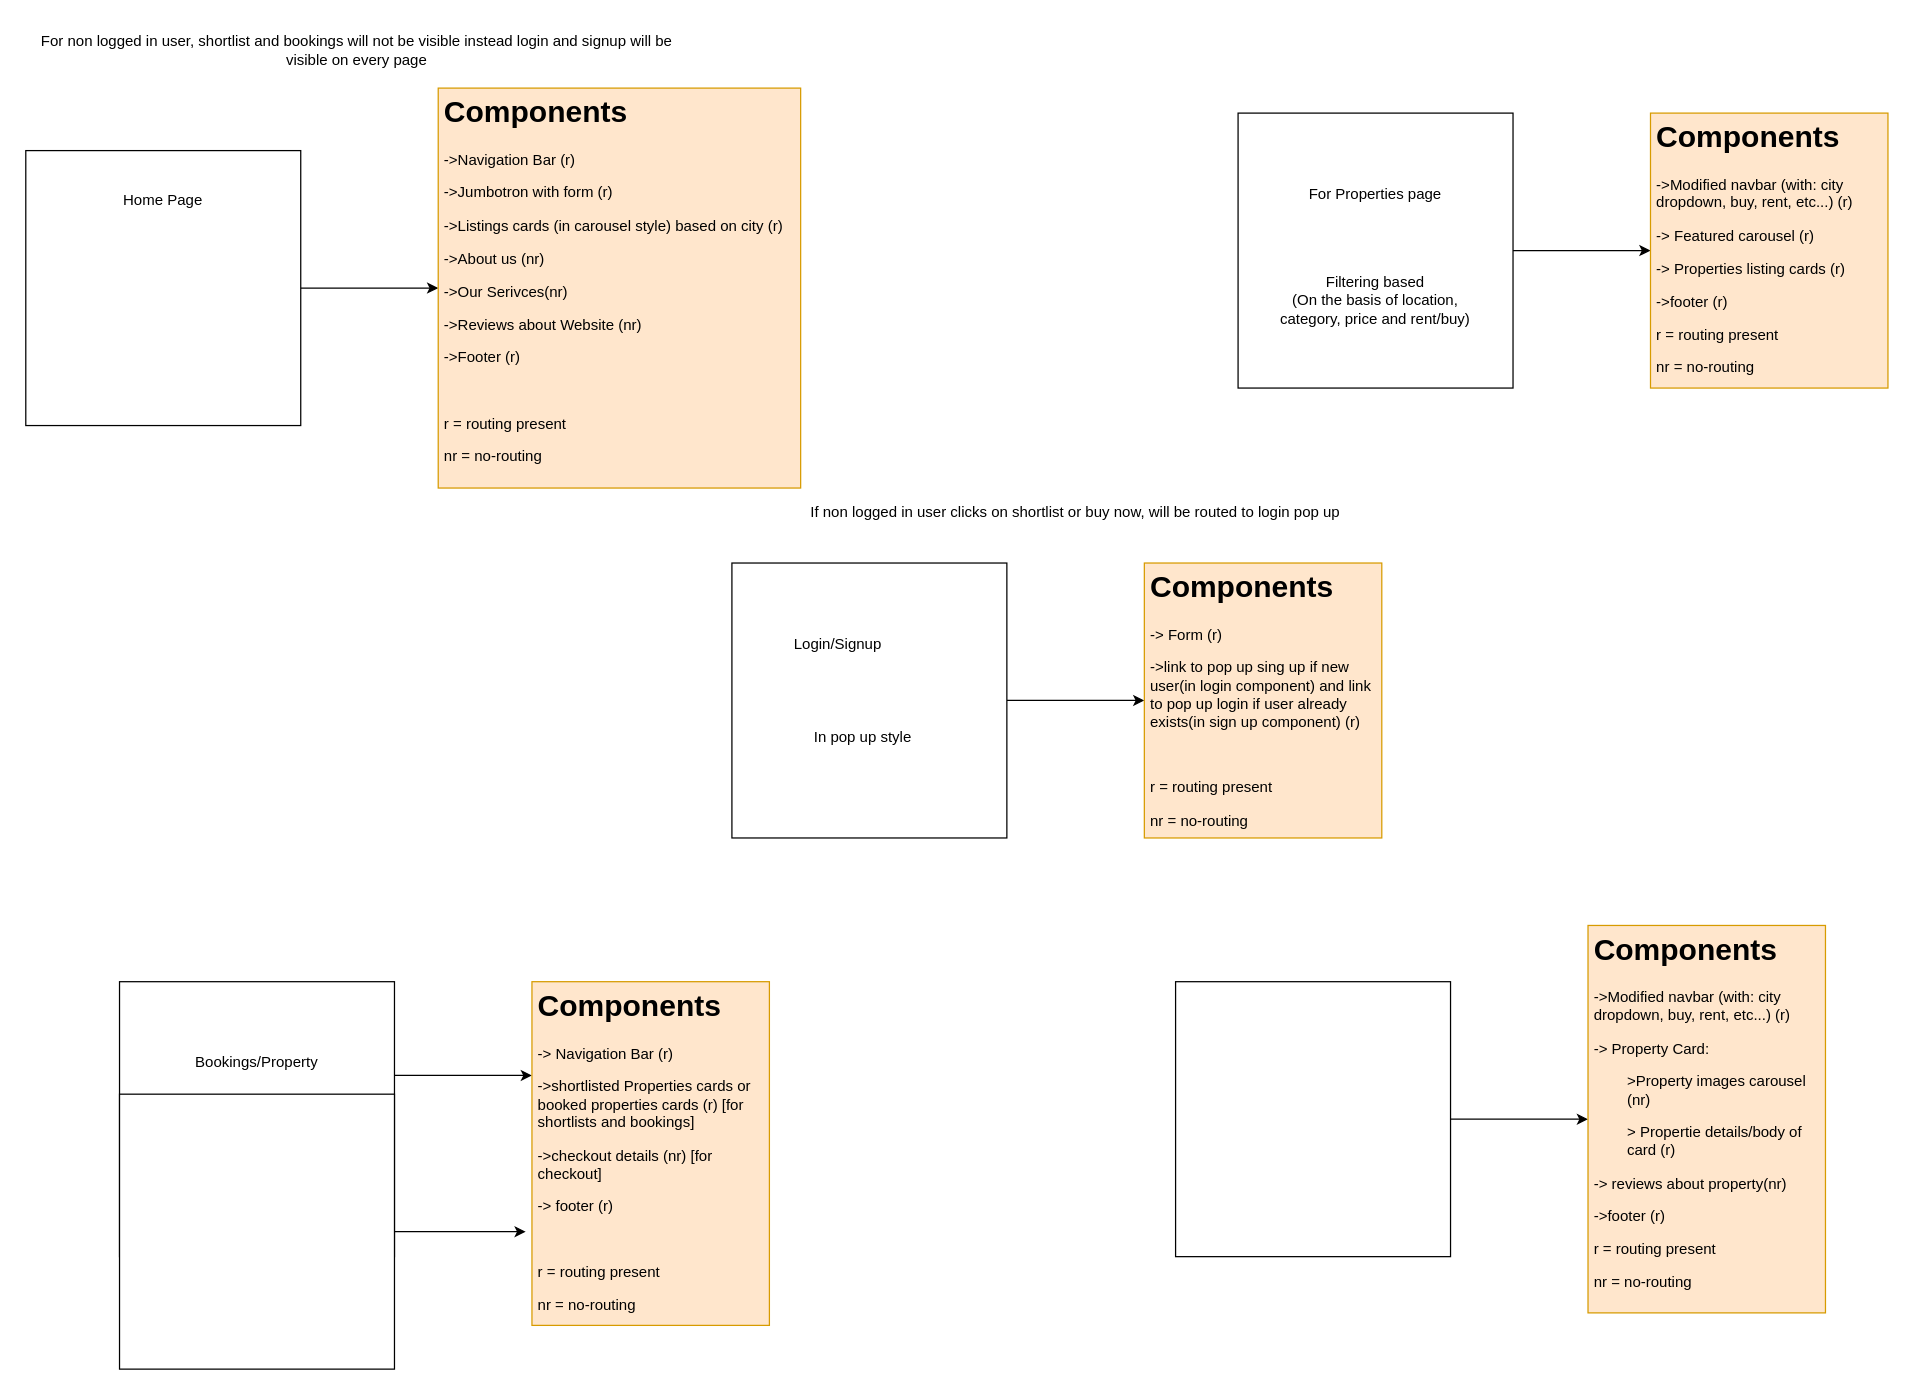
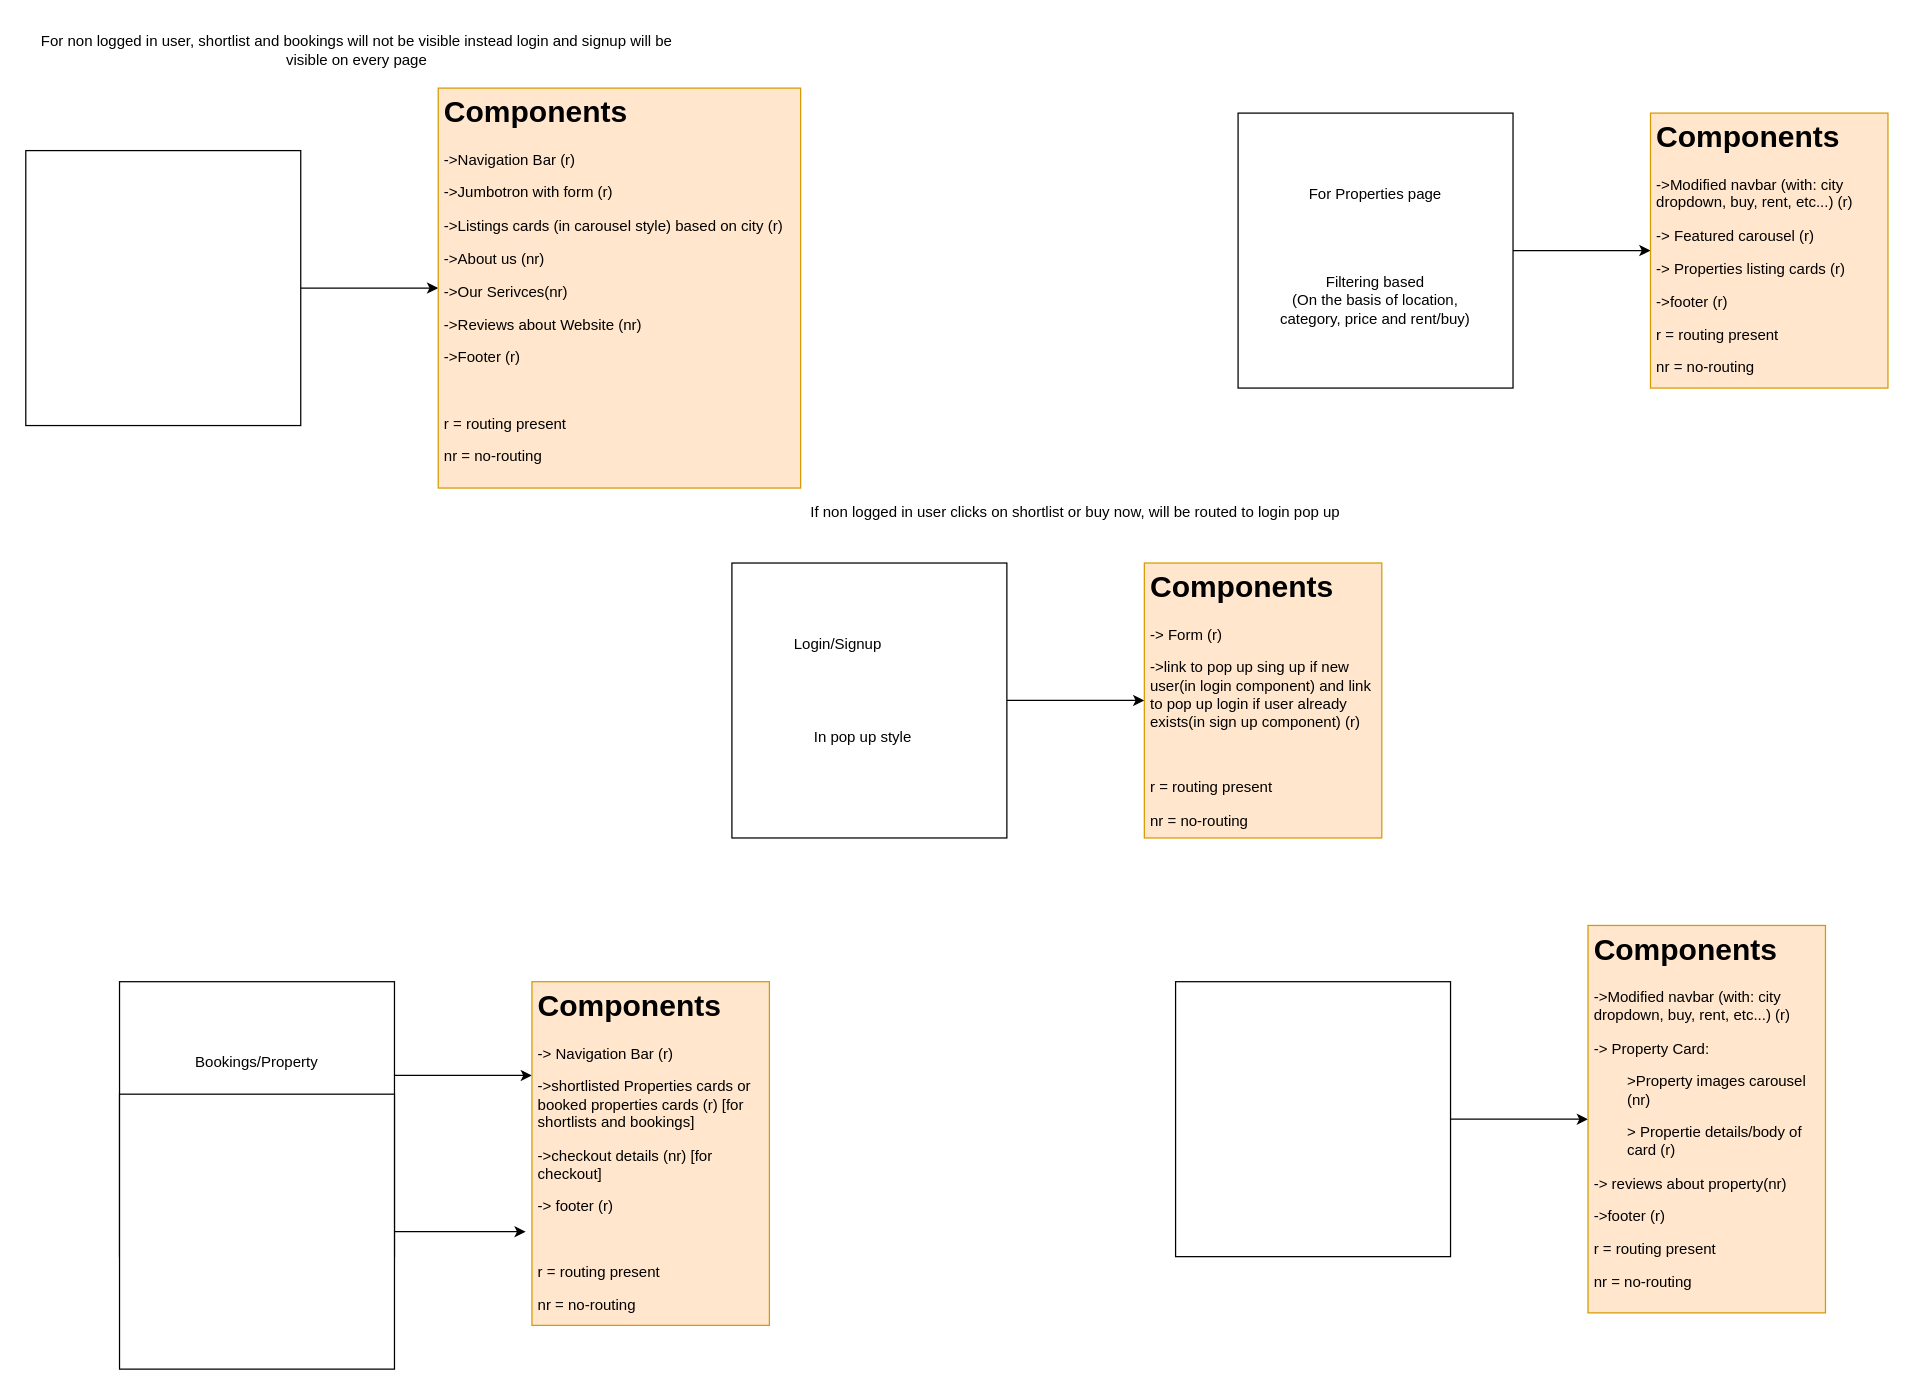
node "Home Page": removed
